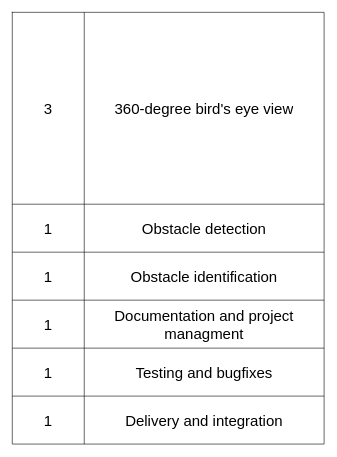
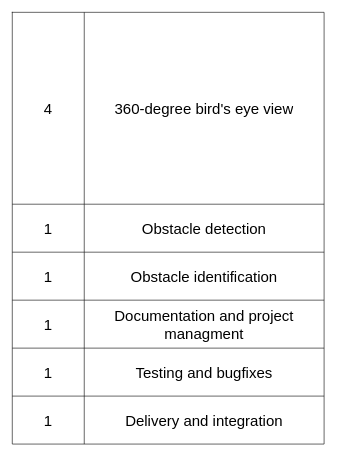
node "3": label "3" -> "4"
